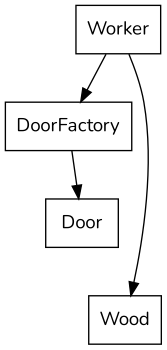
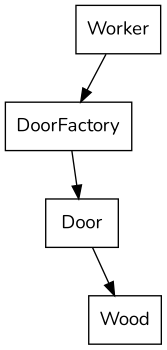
edge "Worker" -> "Wood": now "Door" -> "Wood"
